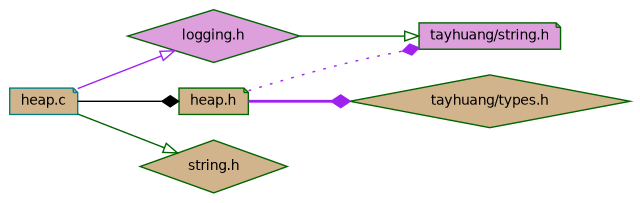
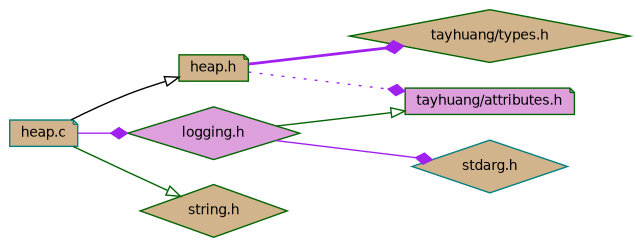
node "tayhuang/string.h": label "tayhuang/string.h" -> "tayhuang/attributes.h"
edge "heap.c" -> "logging.h": arrowhead onormal -> diamond
edge "heap.c" -> "heap.h": arrowhead diamond -> onormal
node "stdarg.h": added
